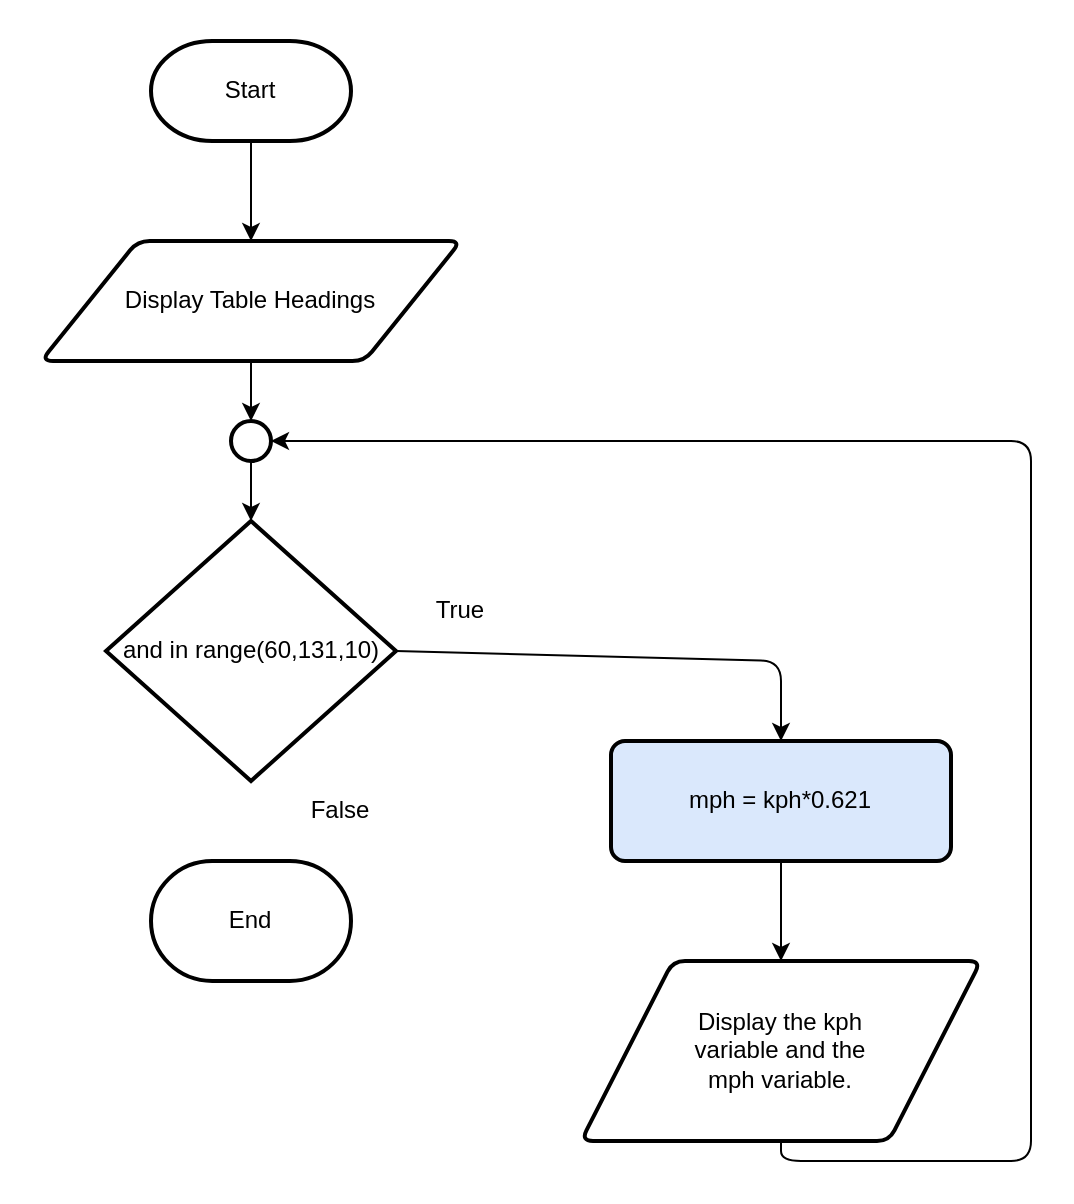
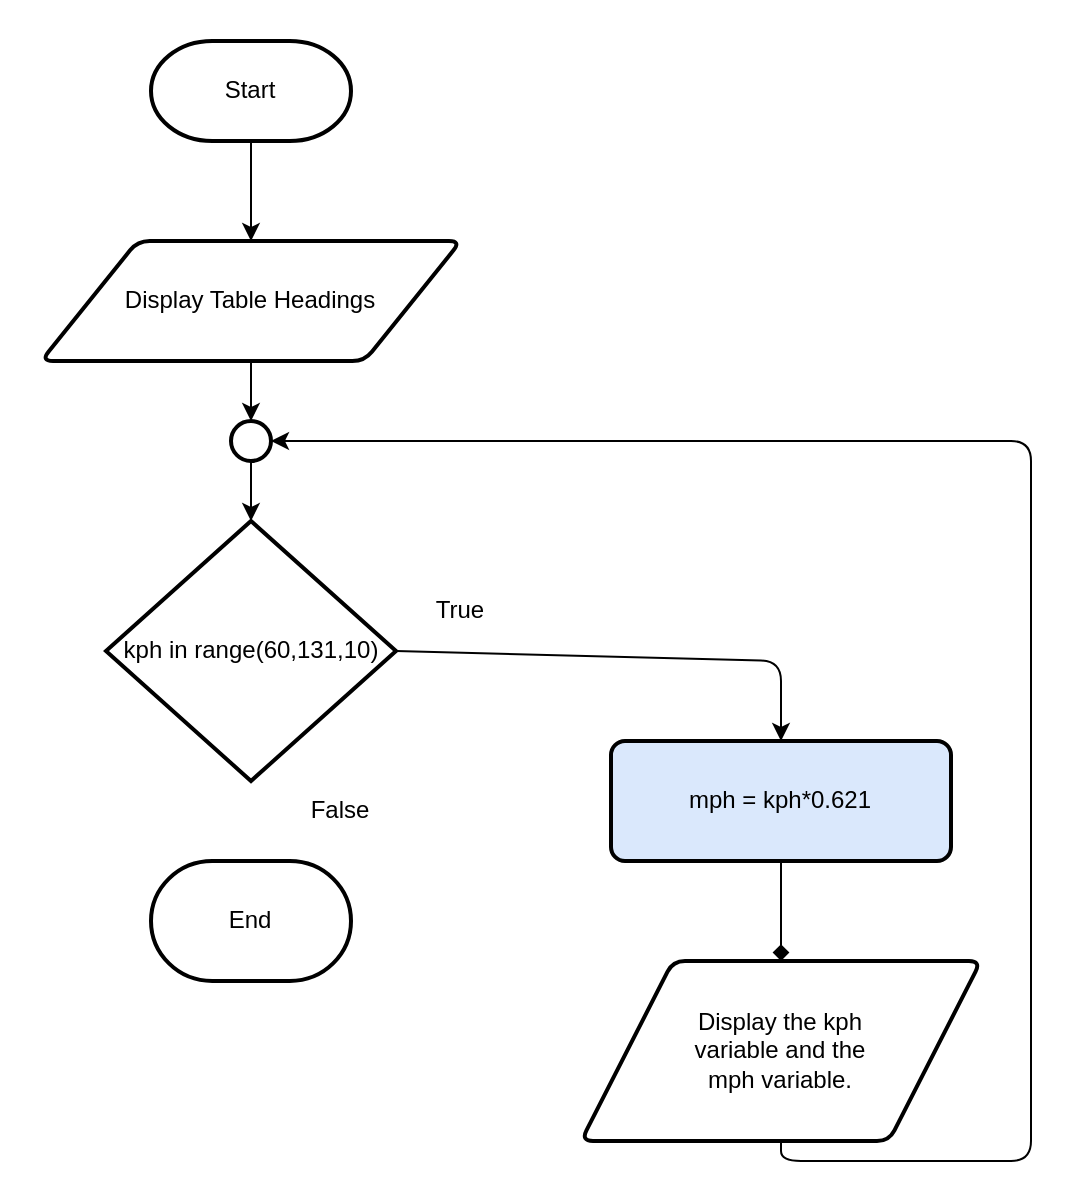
node "and in range(60,131,10)": label "and in range(60,131,10)" -> "kph in range(60,131,10)"
edge "mph = kph*0.621" -> "Display the kph variable and the mph variable.": arrowhead classic -> diamond
